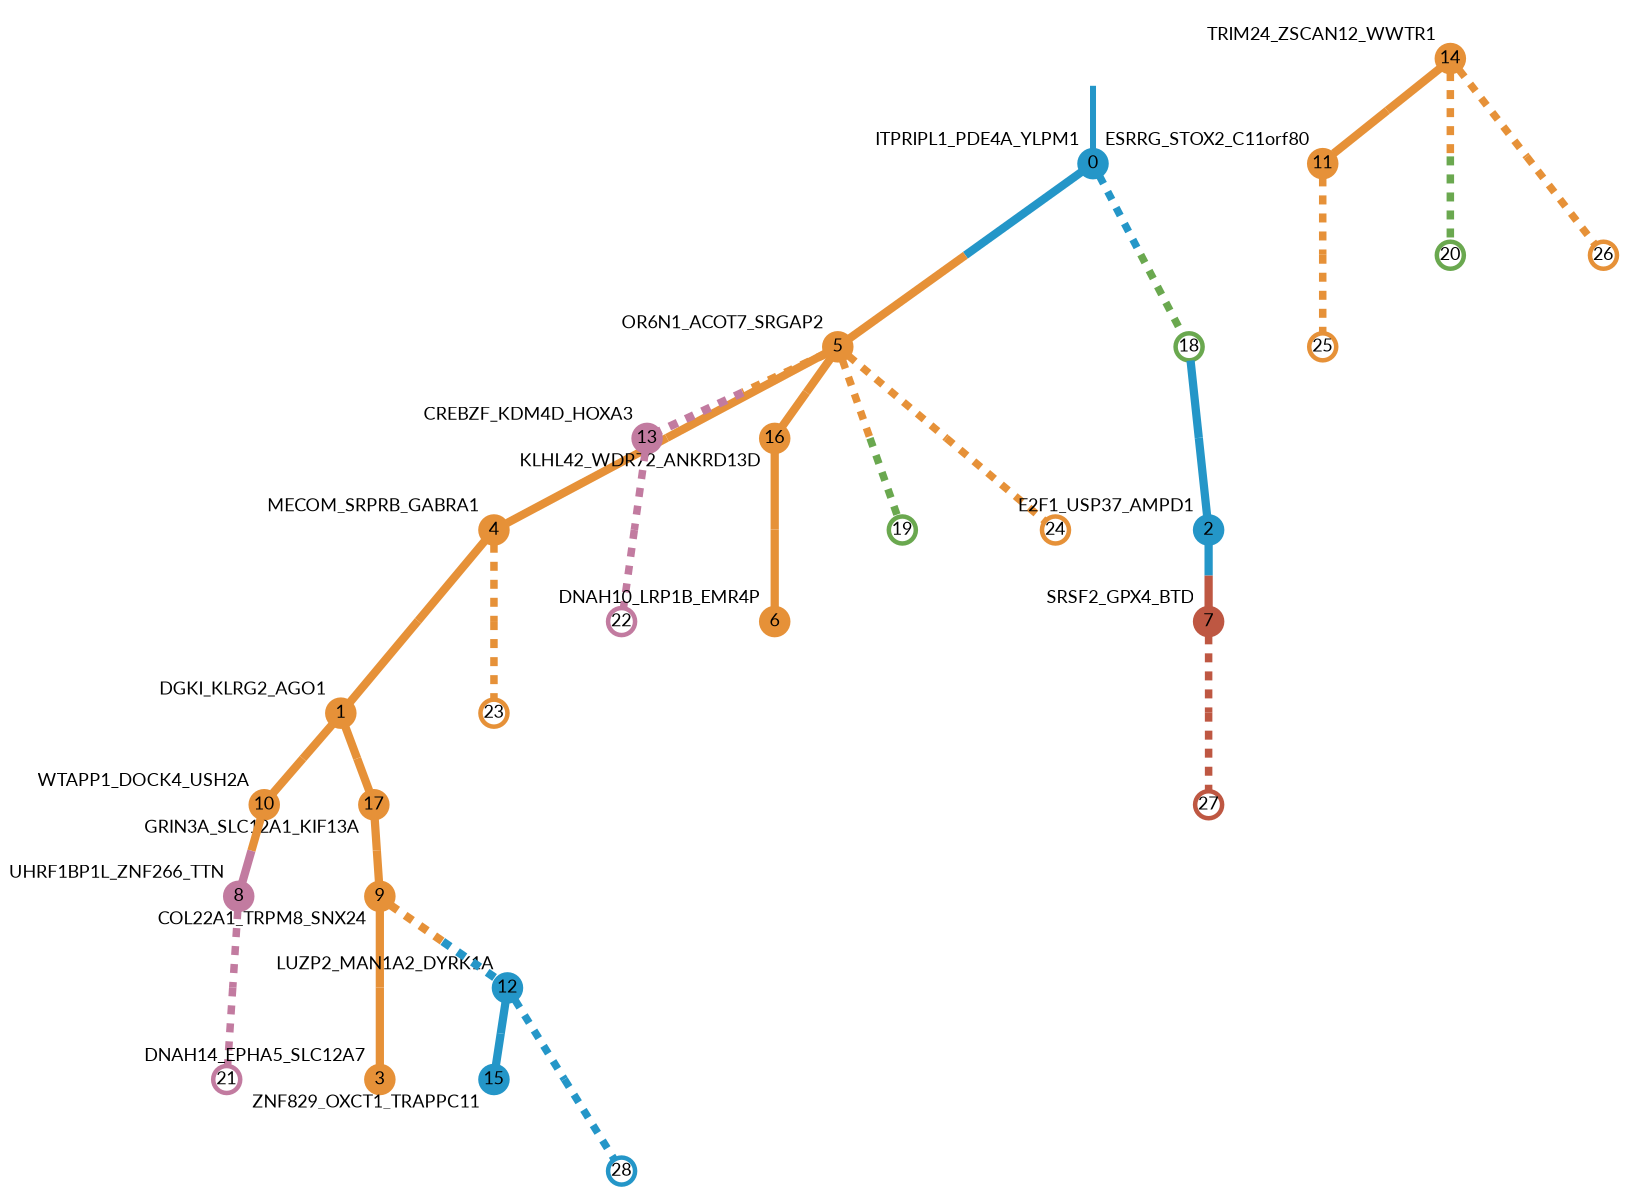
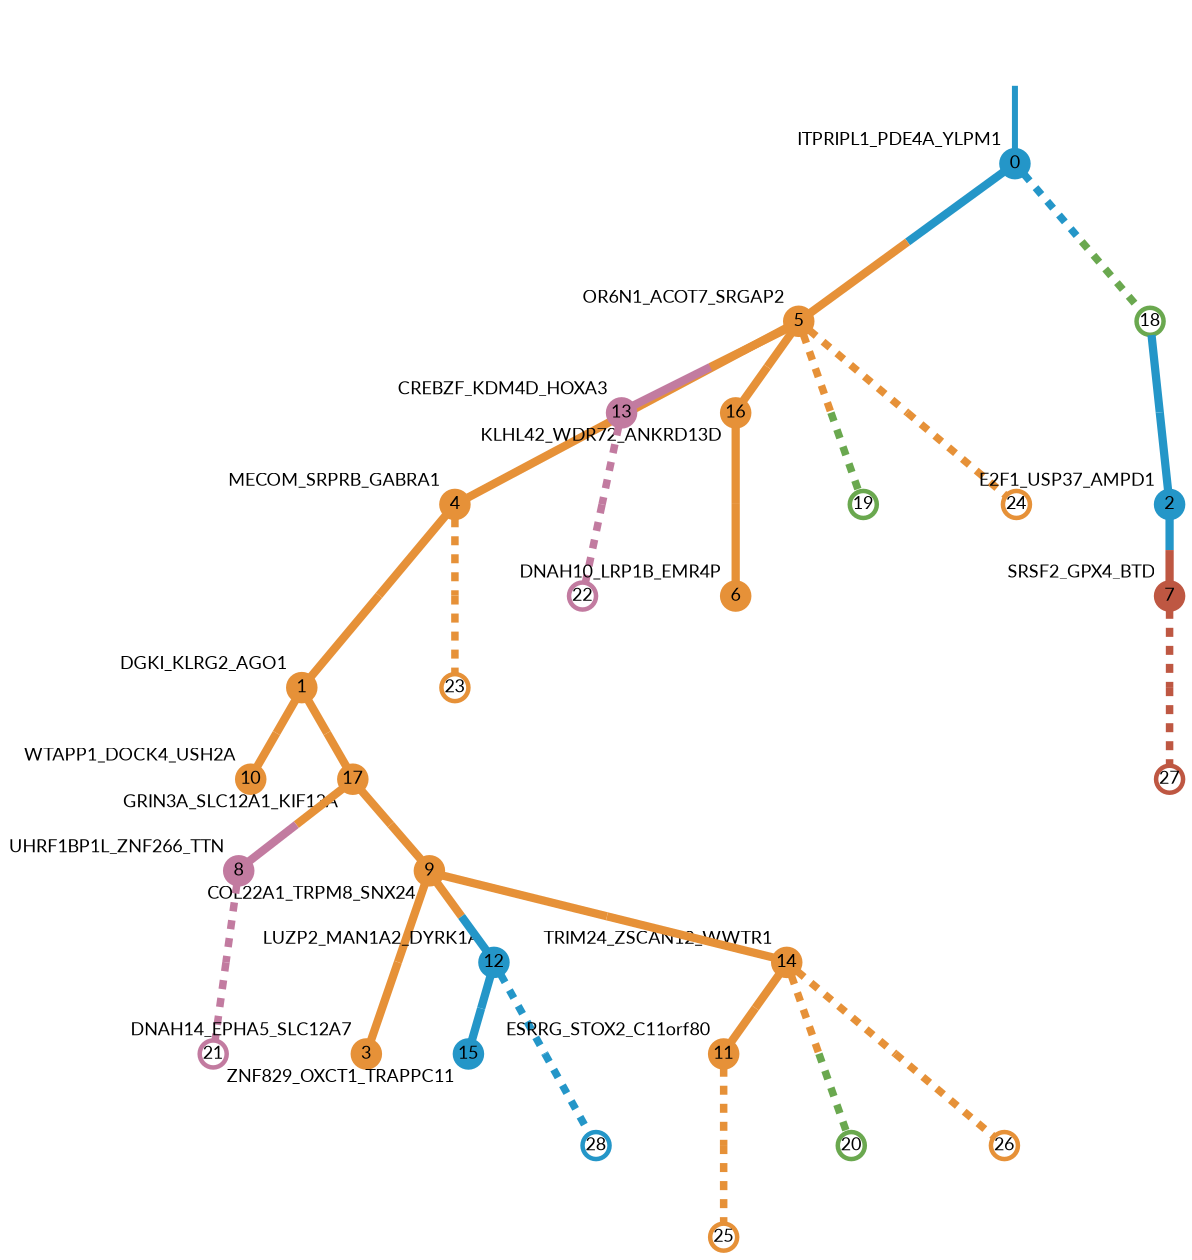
edge "5 OR6N1_ACOT7_SRGAP2" -> "13 CREBZF_KDM4D_HOXA3": style dashed -> solid
edge "10 WTAPP1_DOCK4_USH2A" -> "8 UHRF1BP1L_ZNF266_TTN": now "17 GRIN3A_SLC12A1_KIF13A" -> "8 UHRF1BP1L_ZNF266_TTN"
edge "9 COL22A1_TRPM8_SNX24" -> "14 TRIM24_ZSCAN12_WWTR1": added
edge "9 COL22A1_TRPM8_SNX24" -> "12 LUZP2_MAN1A2_DYRK1A": style dashed -> solid
